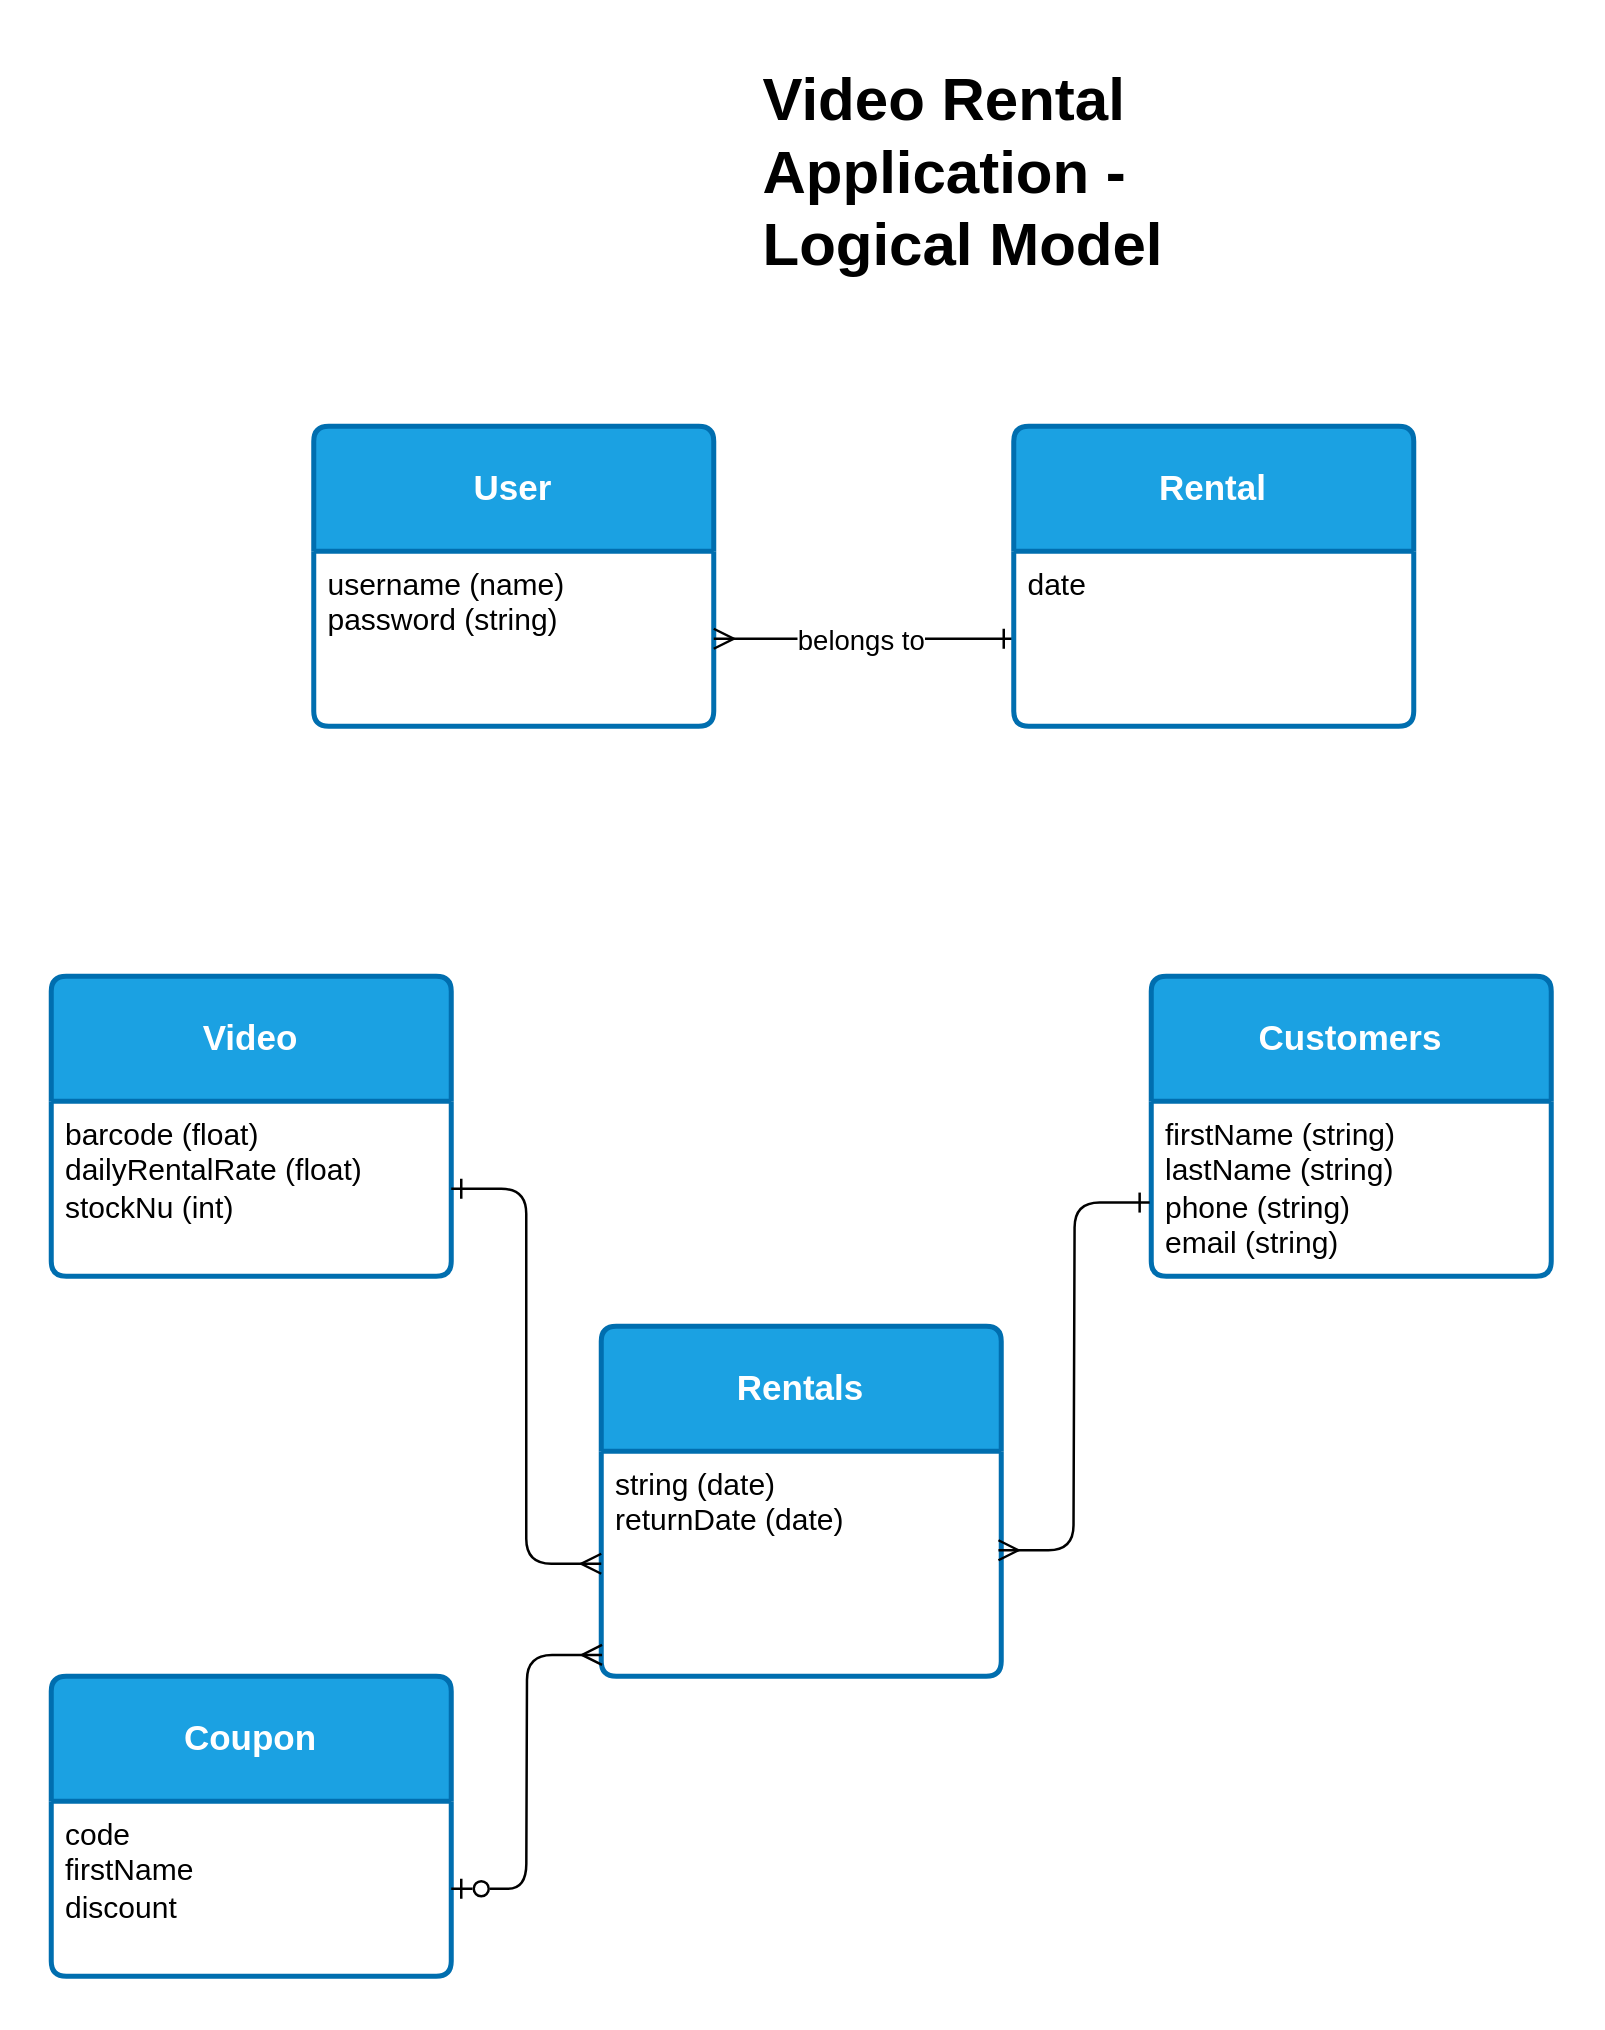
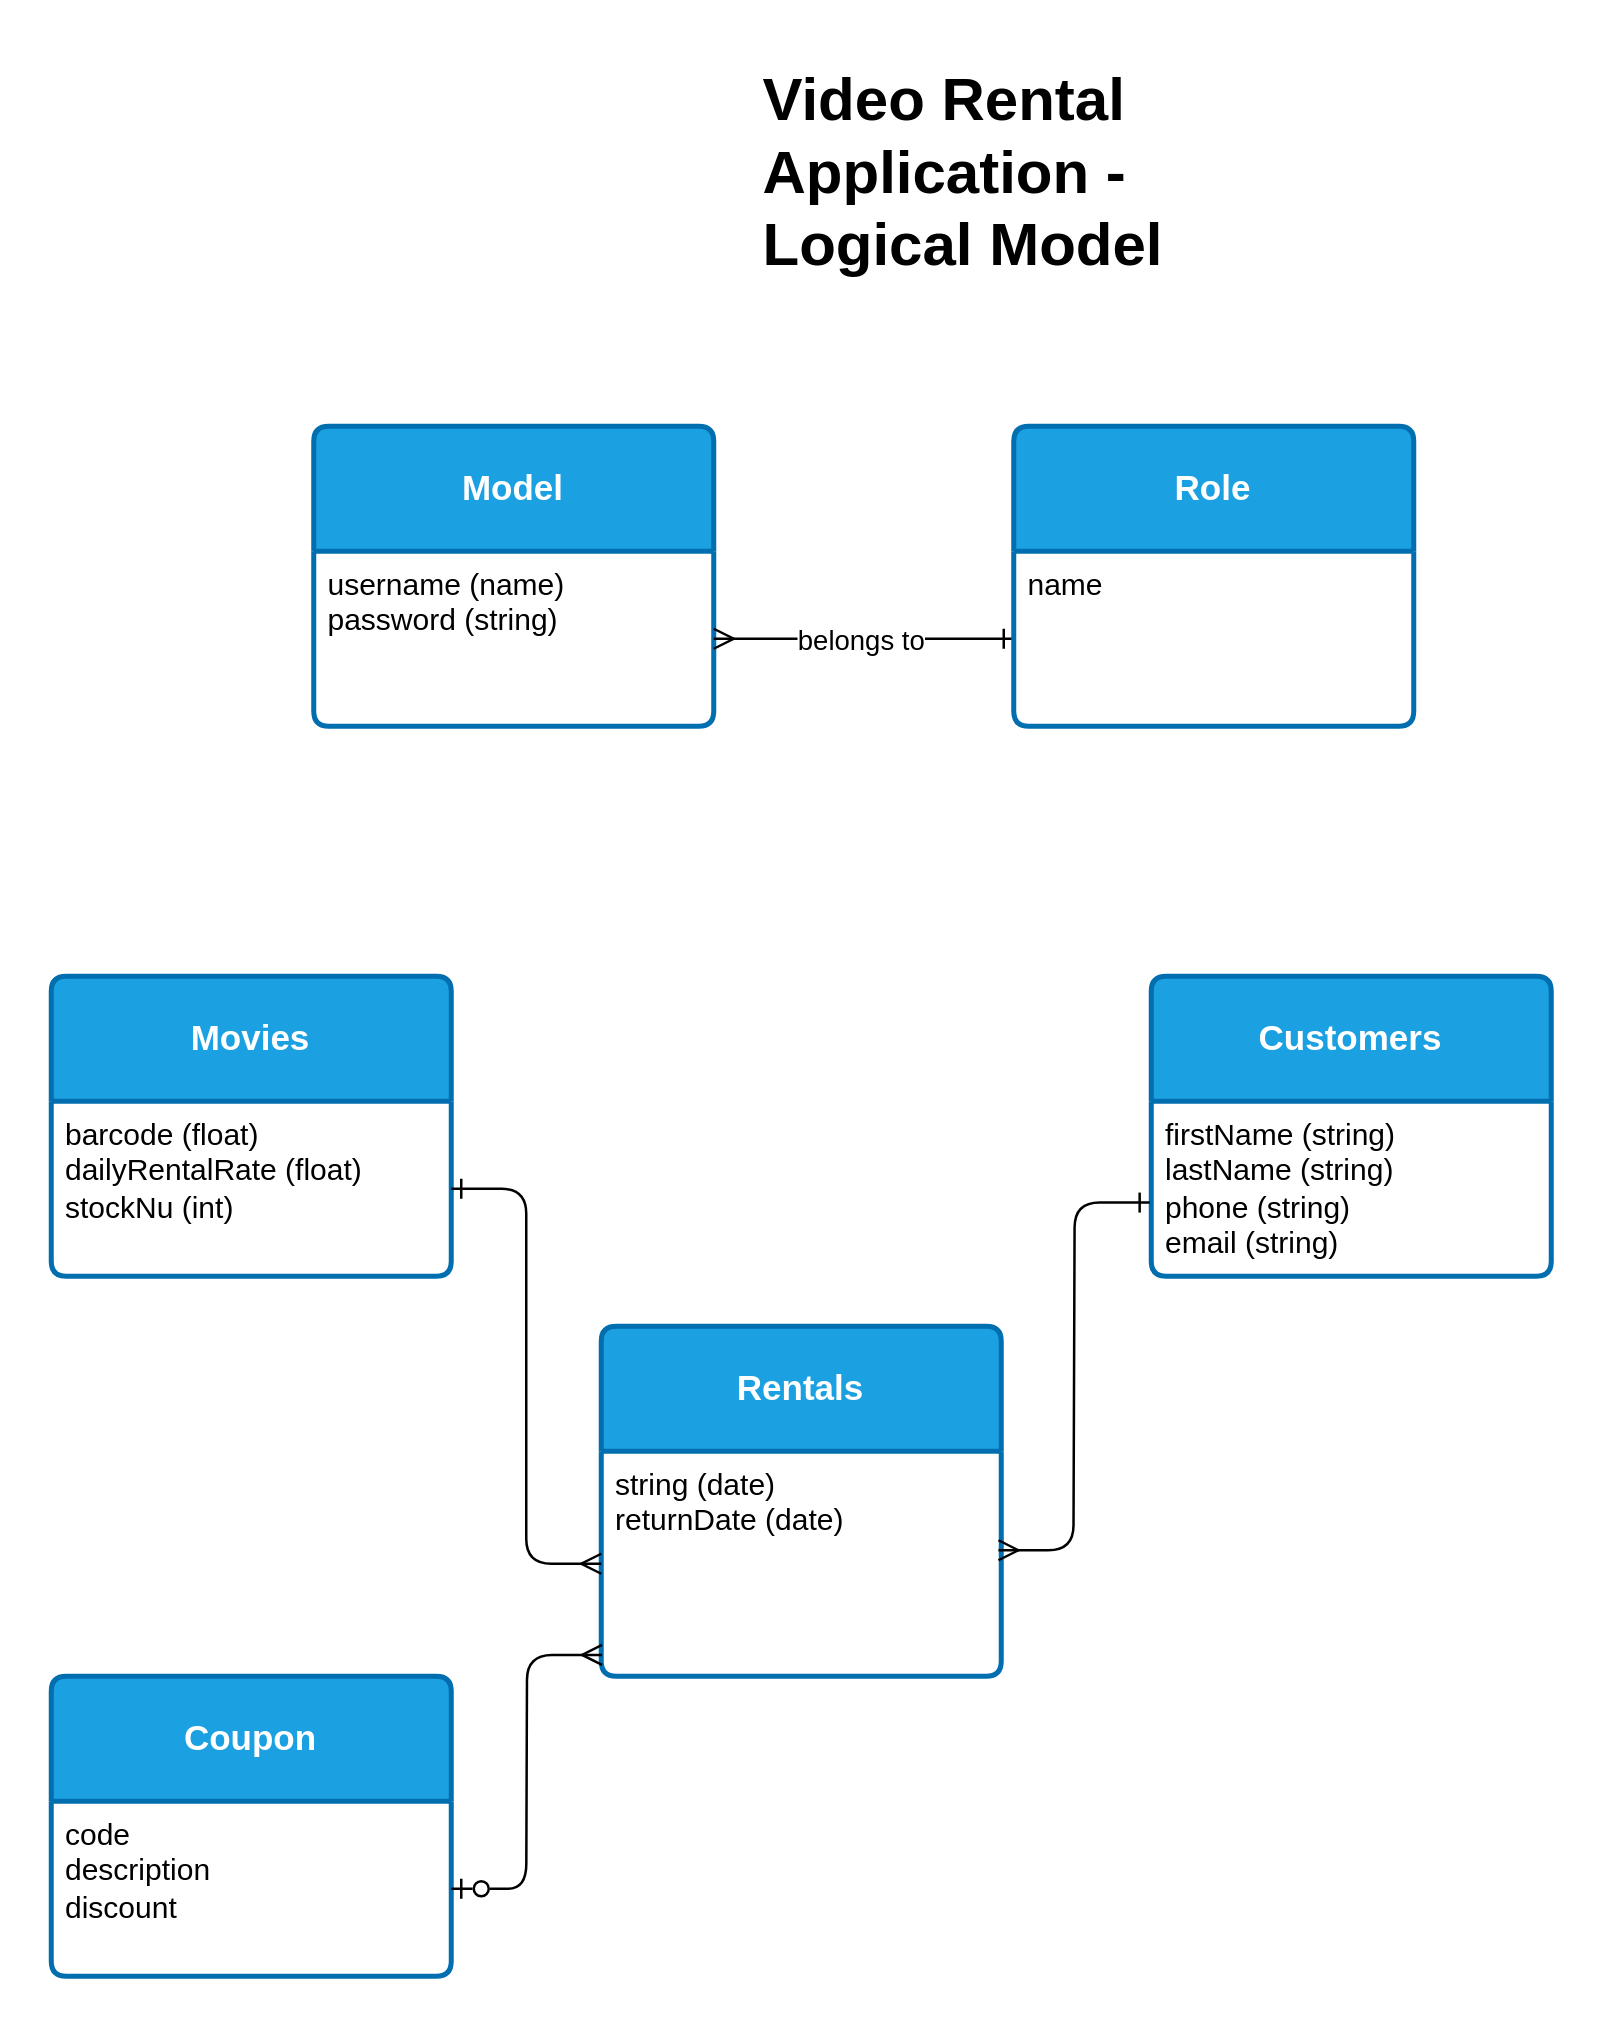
node "User": label "User" -> "Model"
node "Rental": label "Rental" -> "Role"
node "date": label "date" -> "name"
node "Video": label "Video" -> "Movies"
node "code firstName discount": label "code firstName discount" -> "code description discount"
